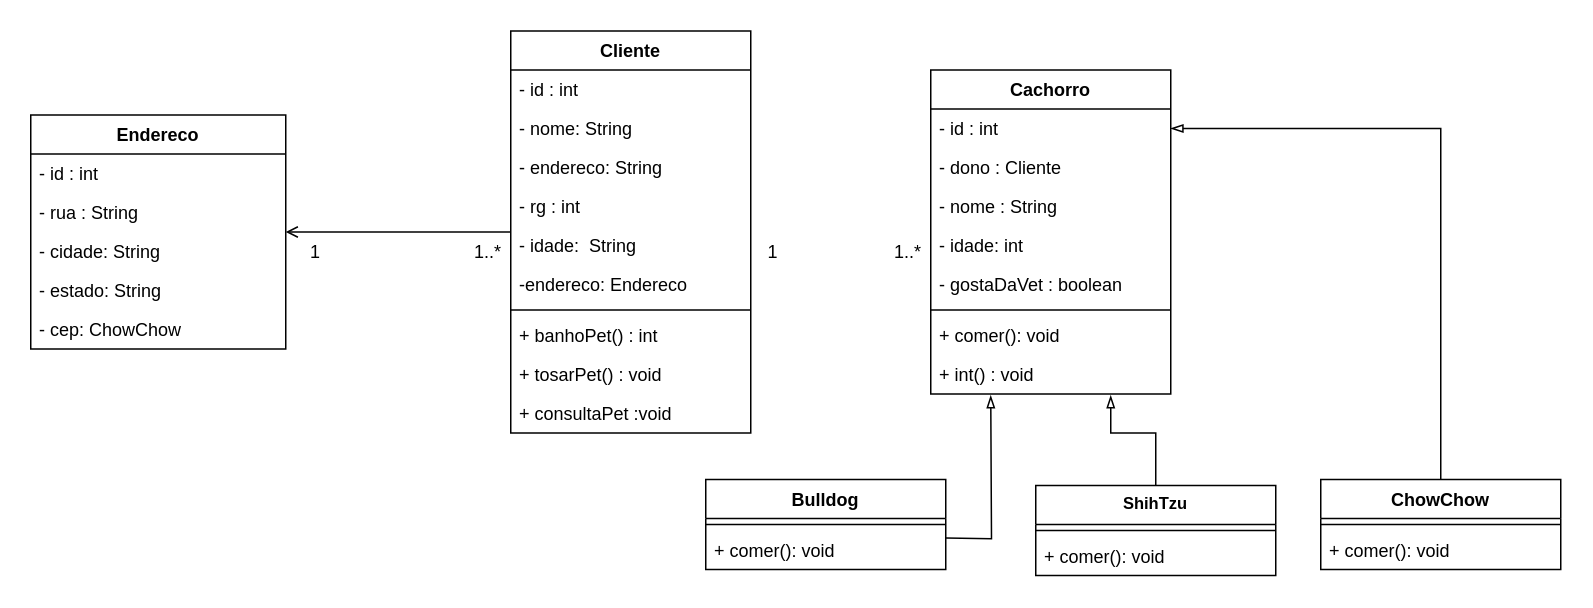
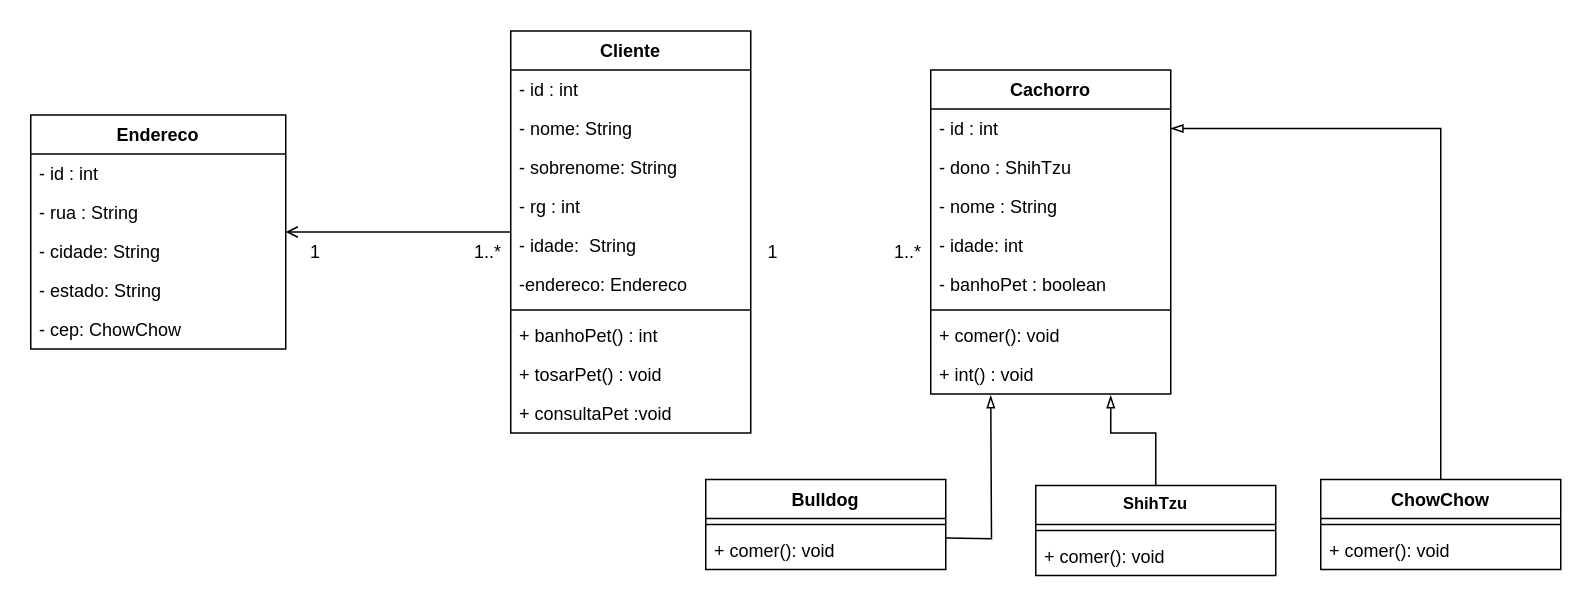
node "- endereco: String": label "- endereco: String" -> "- sobrenome: String"
node "- dono : Cliente": label "- dono : Cliente" -> "- dono : ShihTzu"
node "- gostaDaVet : boolean": label "- gostaDaVet : boolean" -> "- banhoPet : boolean"
